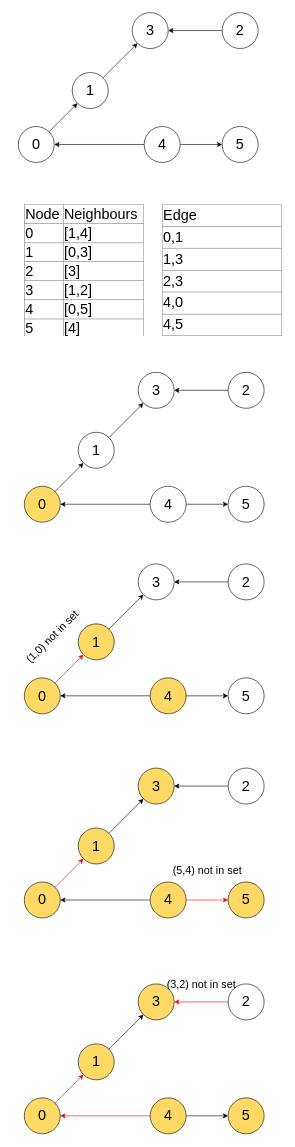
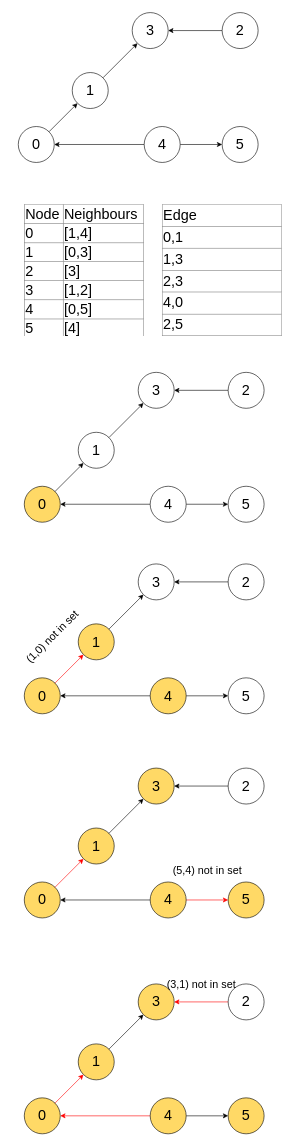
node "Edge 0,1 1,3 2,3 4,0 4,5": label "Edge 0,1 1,3 2,3 4,0 4,5" -> "Edge 0,1 1,3 2,3 4,0 2,5"
node "(3,2) not in set": label "(3,2) not in set" -> "(3,1) not in set"
